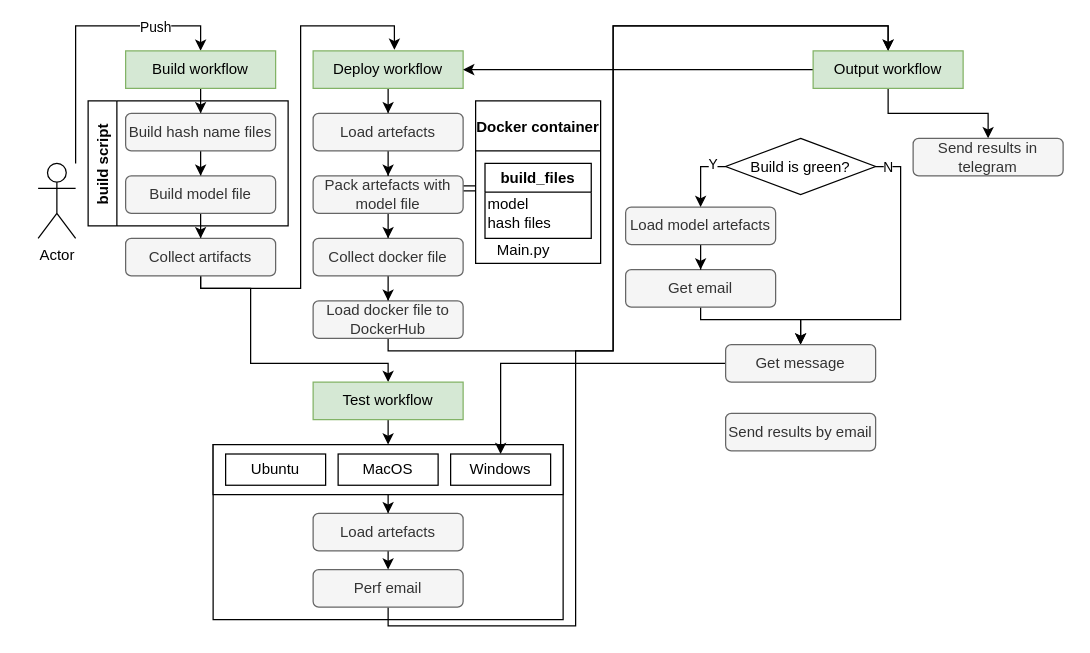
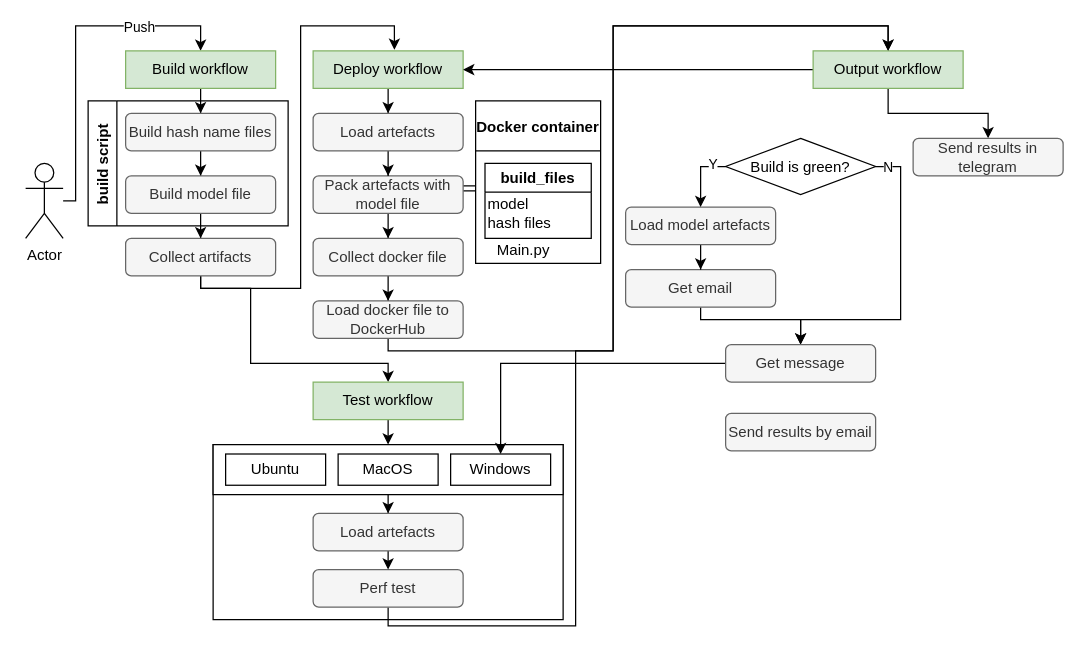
node "Actor": moved (57, 201) -> (44, 201)
node "Perf email": label "Perf email" -> "Perf test"
